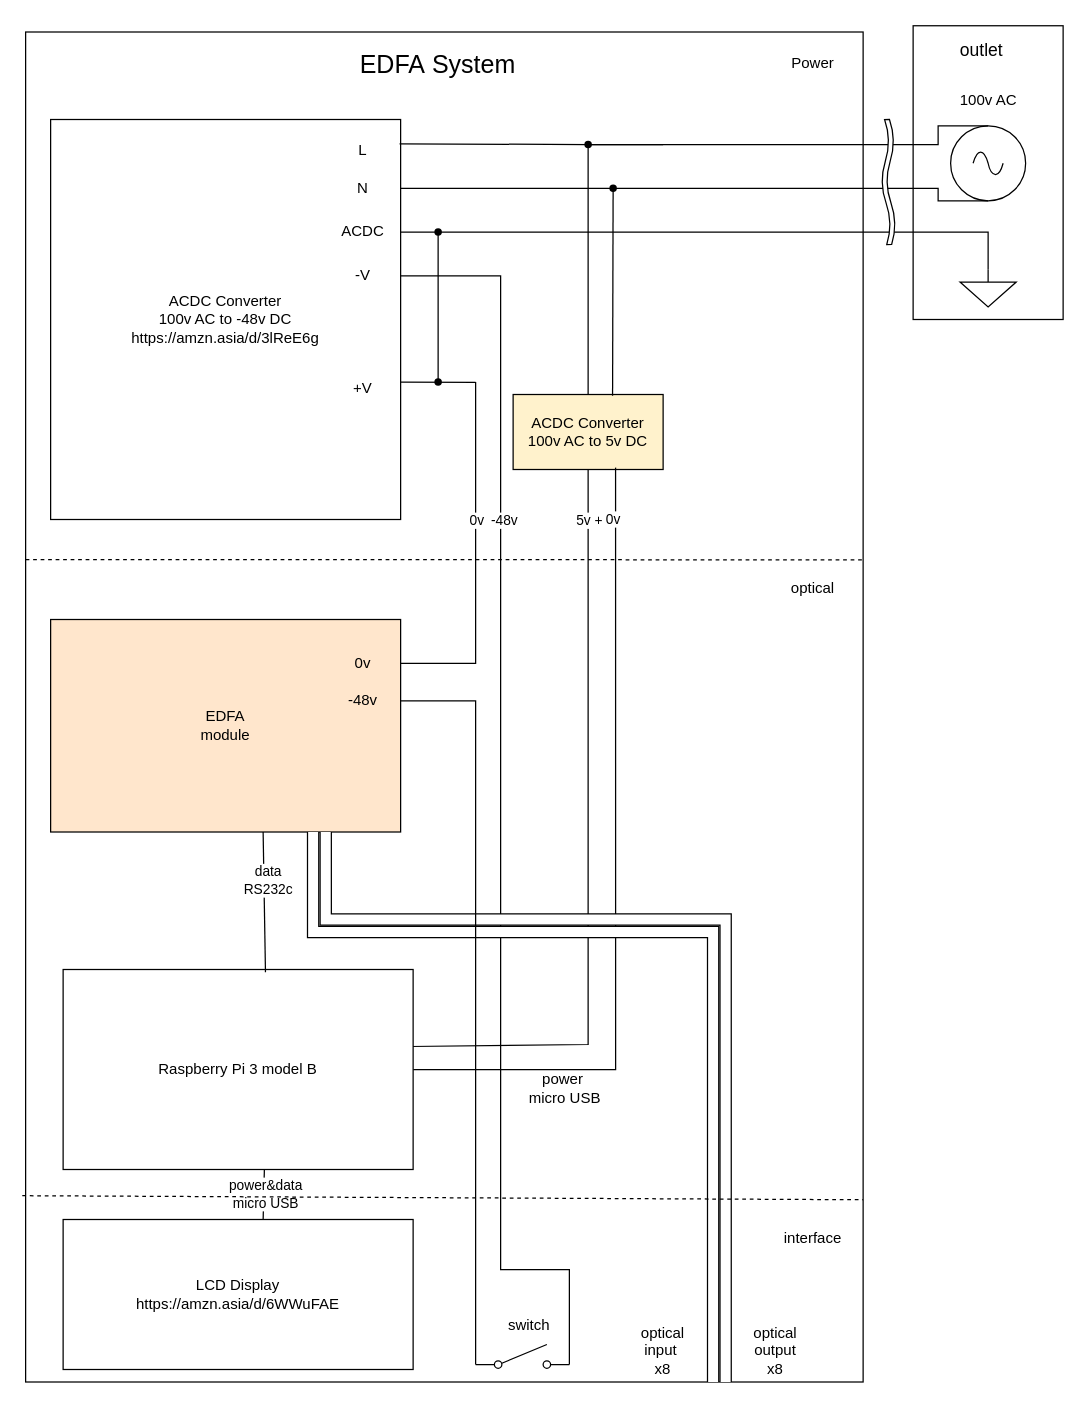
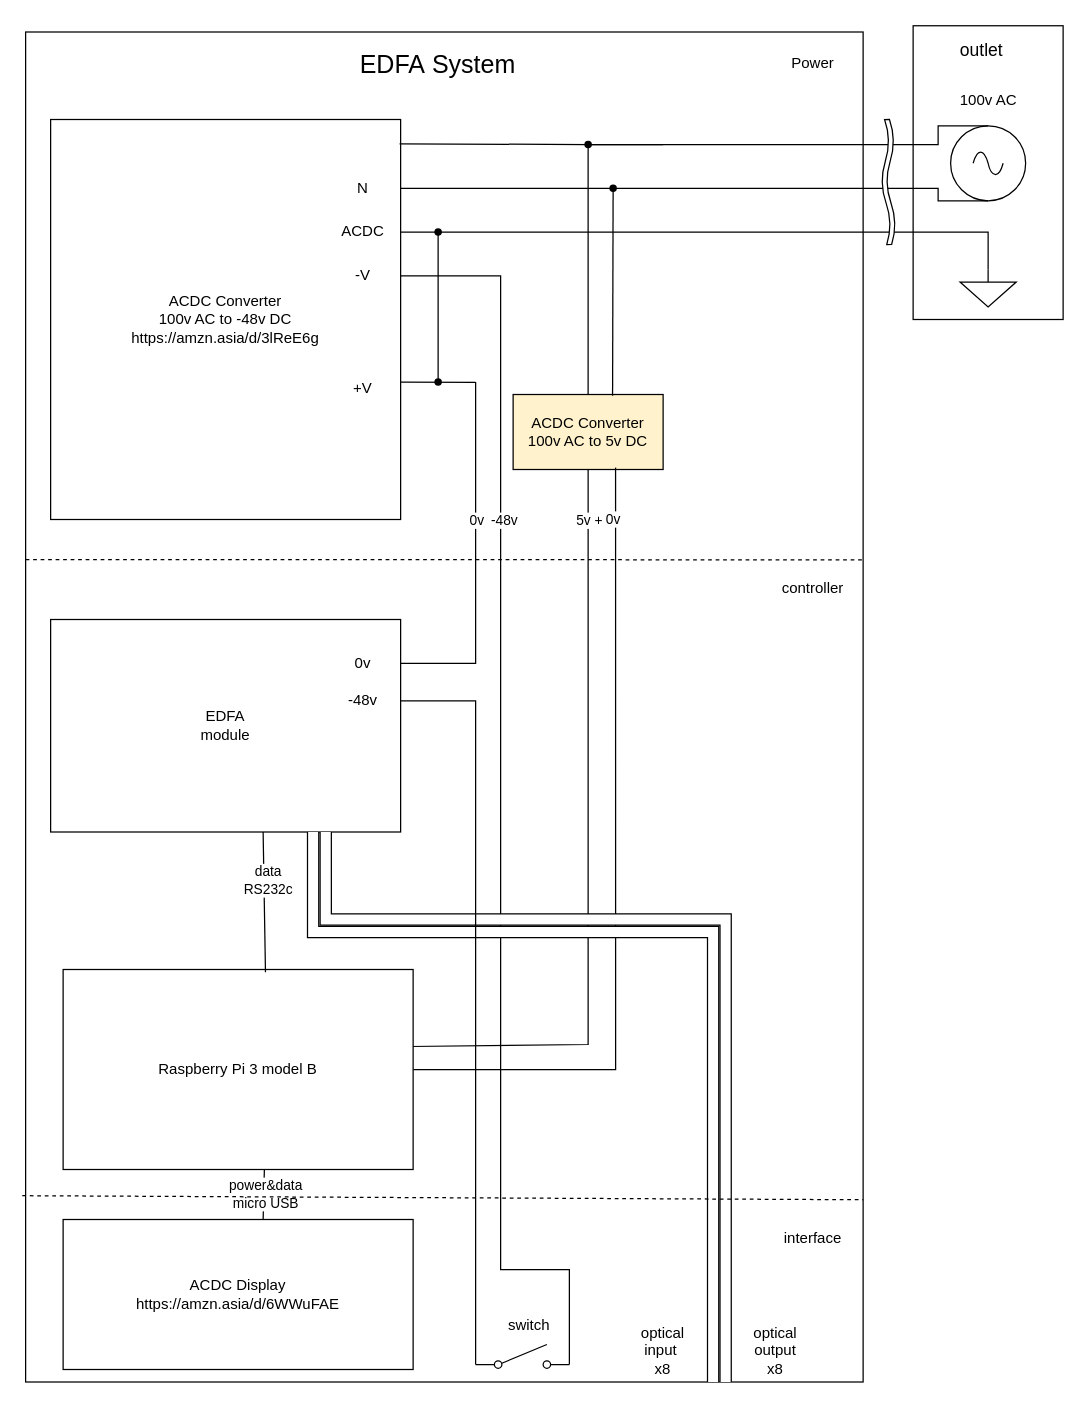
node "L": removed
node "optical": label "optical" -> "controller"
node "EDFA module": fillcolor #ffe6cc -> #ffffff
node "power micro USB": removed
node "LCD Display https://amzn.asia/d/6WWuFAE": label "LCD Display https://amzn.asia/d/6WWuFAE" -> "ACDC Display https://amzn.asia/d/6WWuFAE"
